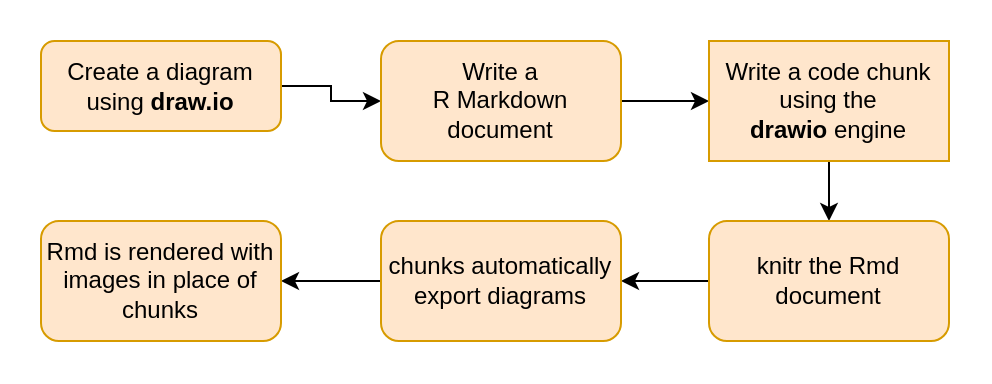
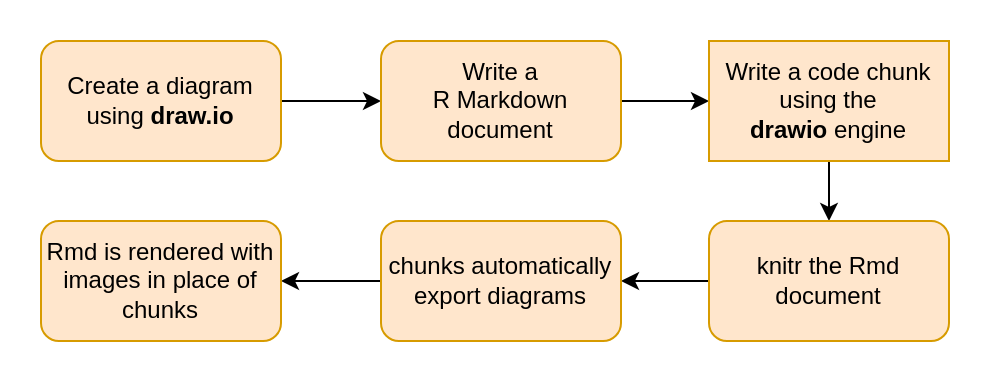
node "Create a diagram using draw.io": size 240x90 -> 240x120
